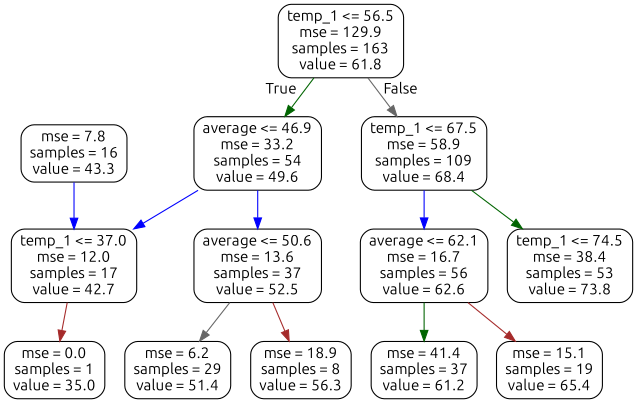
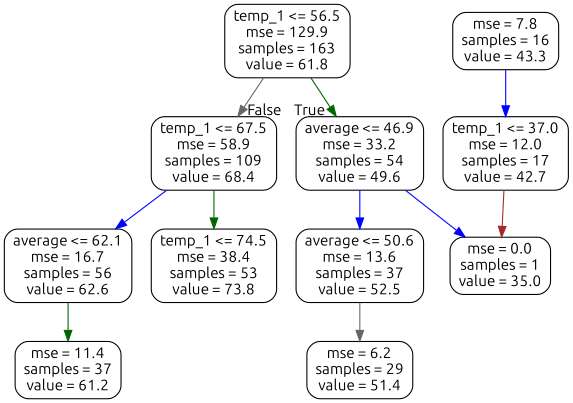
edge "average <= 46.9 mse = 33.2 samples = 54 value = 49.6" -> "temp_1 <= 37.0 mse = 12.0 samples = 17 value = 42.7": now "average <= 46.9 mse = 33.2 samples = 54 value = 49.6" -> "mse = 0.0 samples = 1 value = 35.0"
node "mse = 18.9 samples = 8 value = 56.3": removed
node "mse = 41.4 samples = 37 value = 61.2": label "mse = 41.4 samples = 37 value = 61.2" -> "mse = 11.4 samples = 37 value = 61.2"
node "mse = 15.1 samples = 19 value = 65.4": removed
